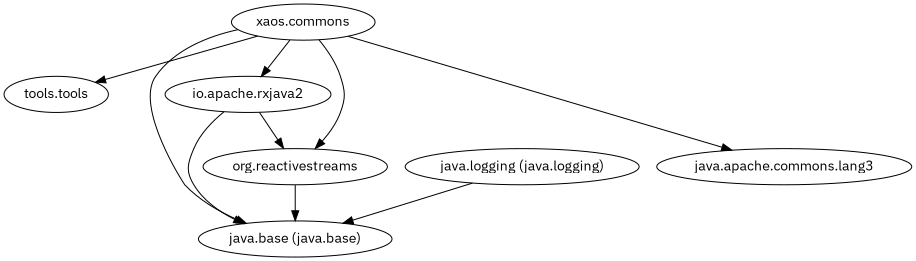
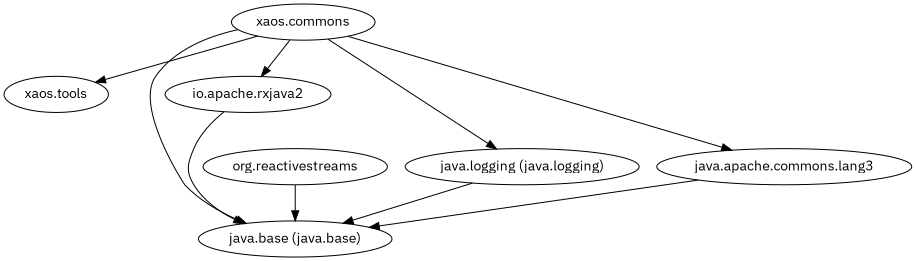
edge "xaos.commons" -> "org.reactivestreams": now "xaos.commons" -> "java.logging (java.logging)"
node "tools.tools": label "tools.tools" -> "xaos.tools"
edge "io.apache.rxjava2" -> "org.reactivestreams": removed
edge "java.apache.commons.lang3" -> "java.base (java.base)": added
